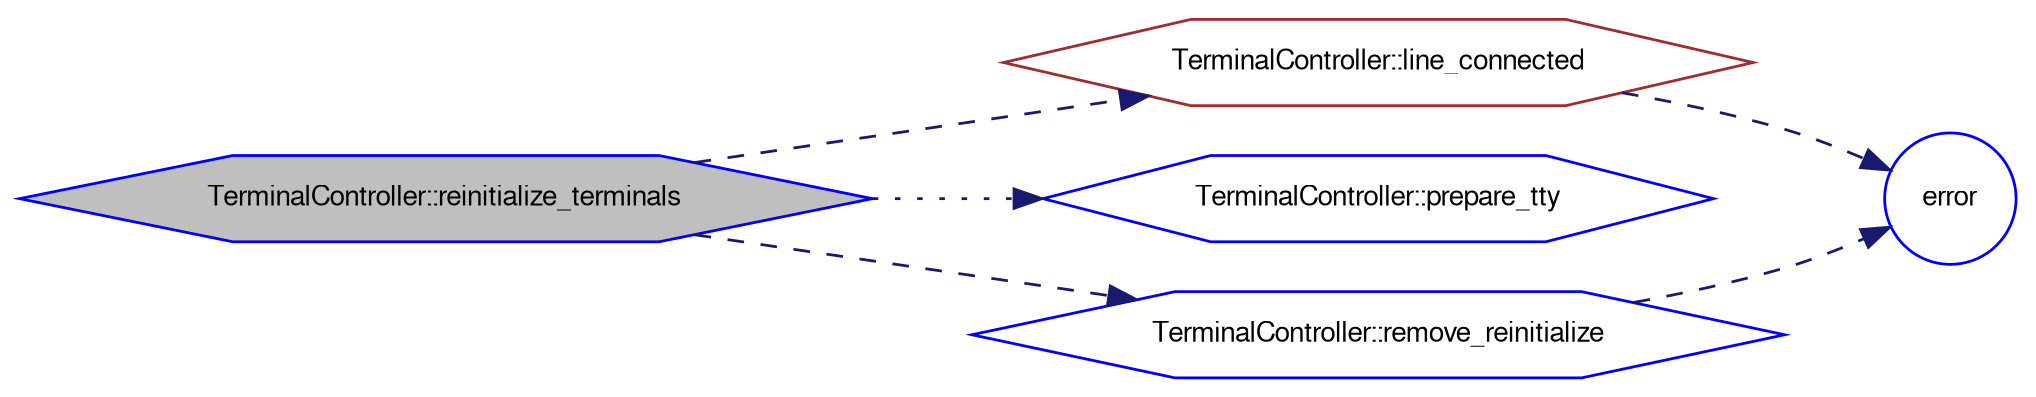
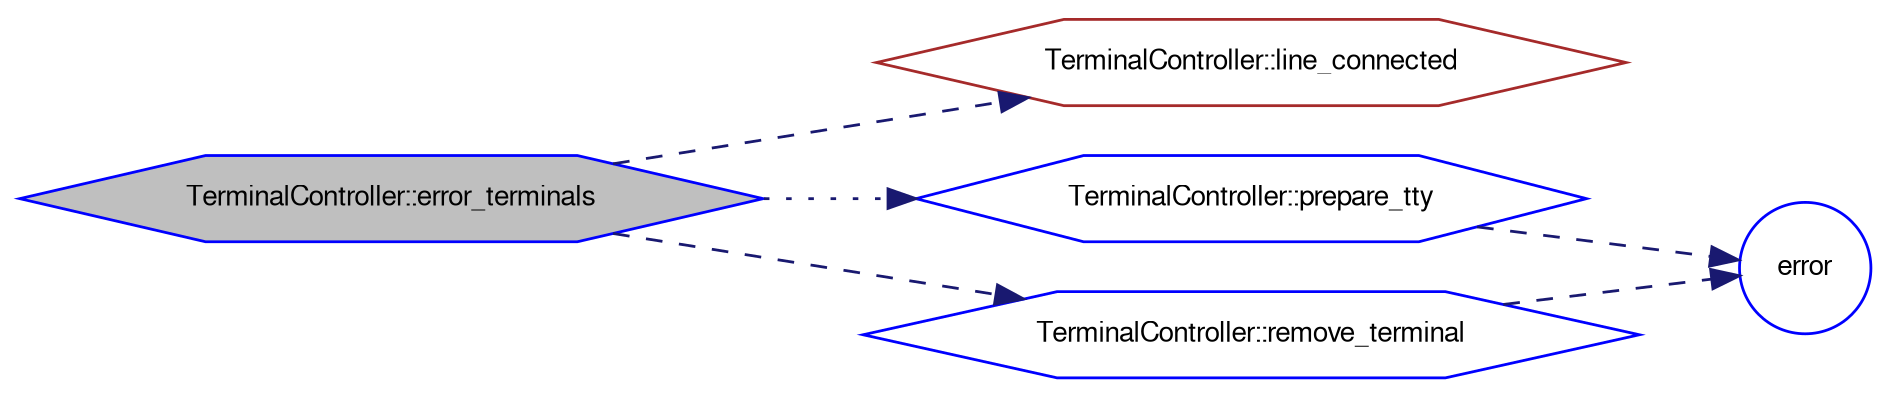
edge "TerminalController::line_connected" -> "error": now "TerminalController::prepare_tty" -> "error"
node "TerminalController::reinitialize_terminals": label "TerminalController::reinitialize_terminals" -> "TerminalController::error_terminals"
node "TerminalController::remove_reinitialize": label "TerminalController::remove_reinitialize" -> "TerminalController::remove_terminal"
